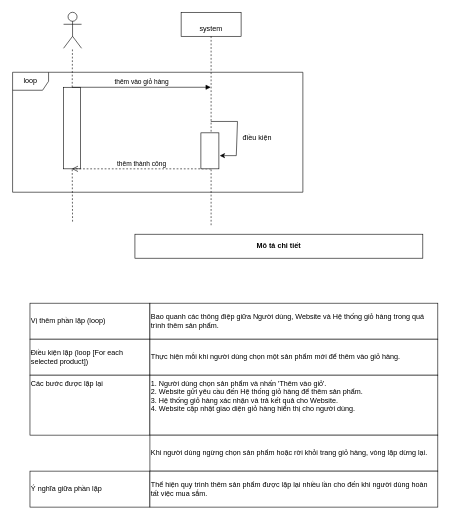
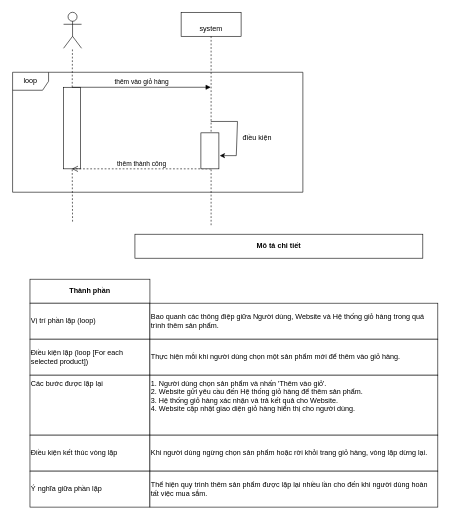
node "Thành phần": added
node "Vị thêm phần lặp (loop)": label "Vị thêm phần lặp (loop)" -> "Vị trí phần lặp (loop)"
node "Điều kiện kết thúc vòng lặp": added
